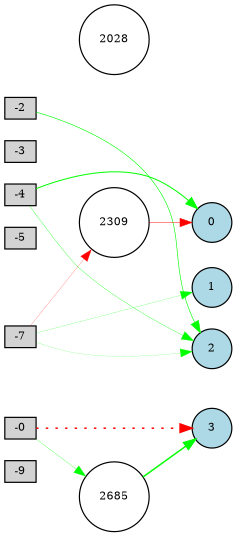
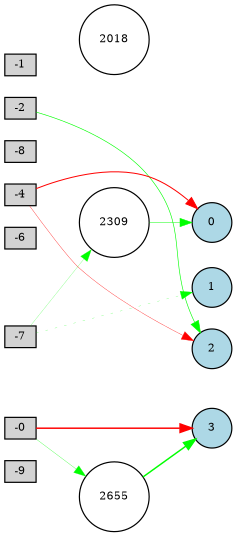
node "2028": label "2028" -> "2018"
node "-1": added
node "-3": label "-3" -> "-8"
edge "-4" -> "0": color green -> red
edge "2309" -> "0": color red -> green
node "-5": label "-5" -> "-6"
edge "-4" -> "2": color green -> red
edge "-7" -> "2309": color red -> green
edge "-7" -> "1": style solid -> dotted
edge "-7" -> "2": removed
edge "-0" -> "3": style dotted -> solid
node "2685": label "2685" -> "2655"
